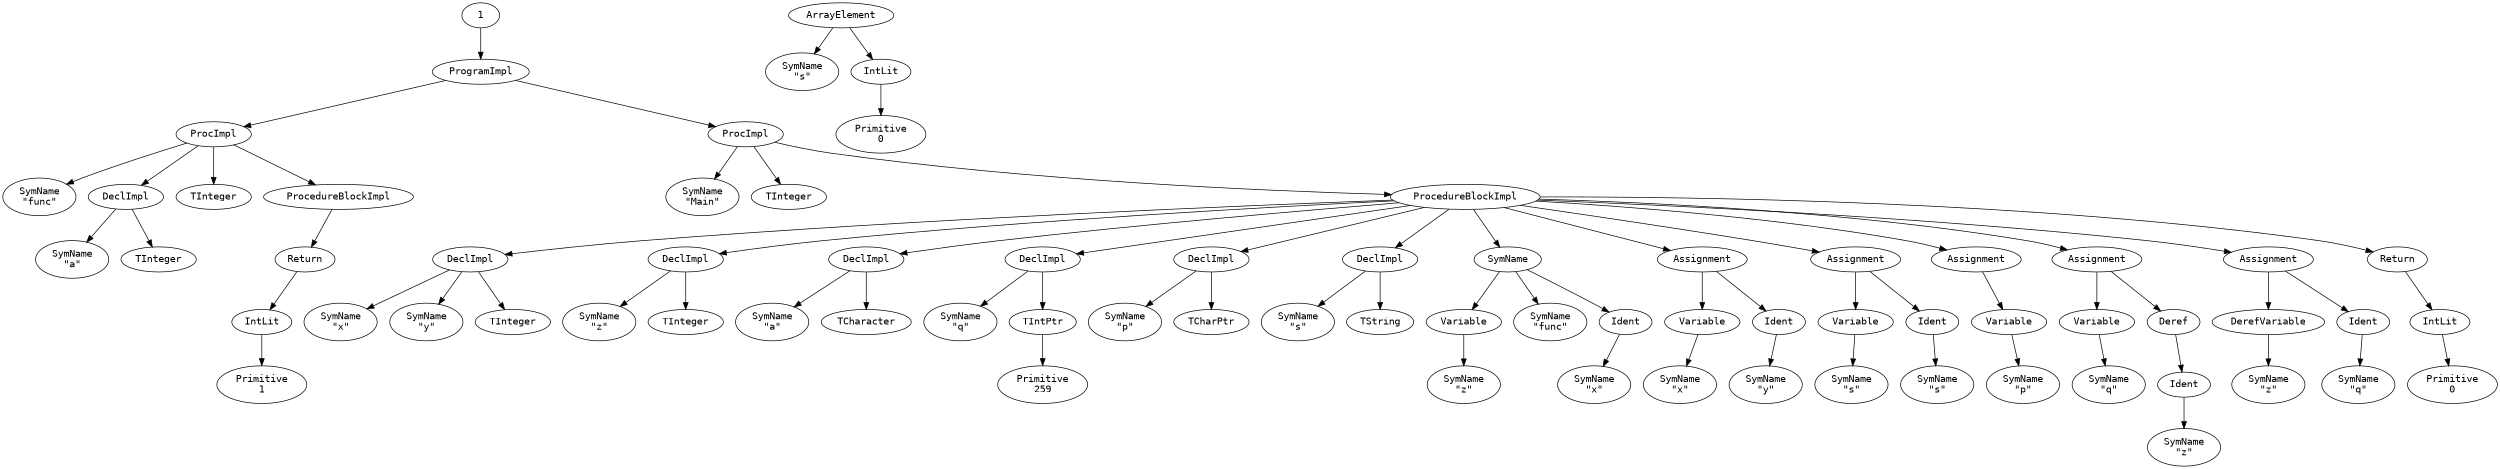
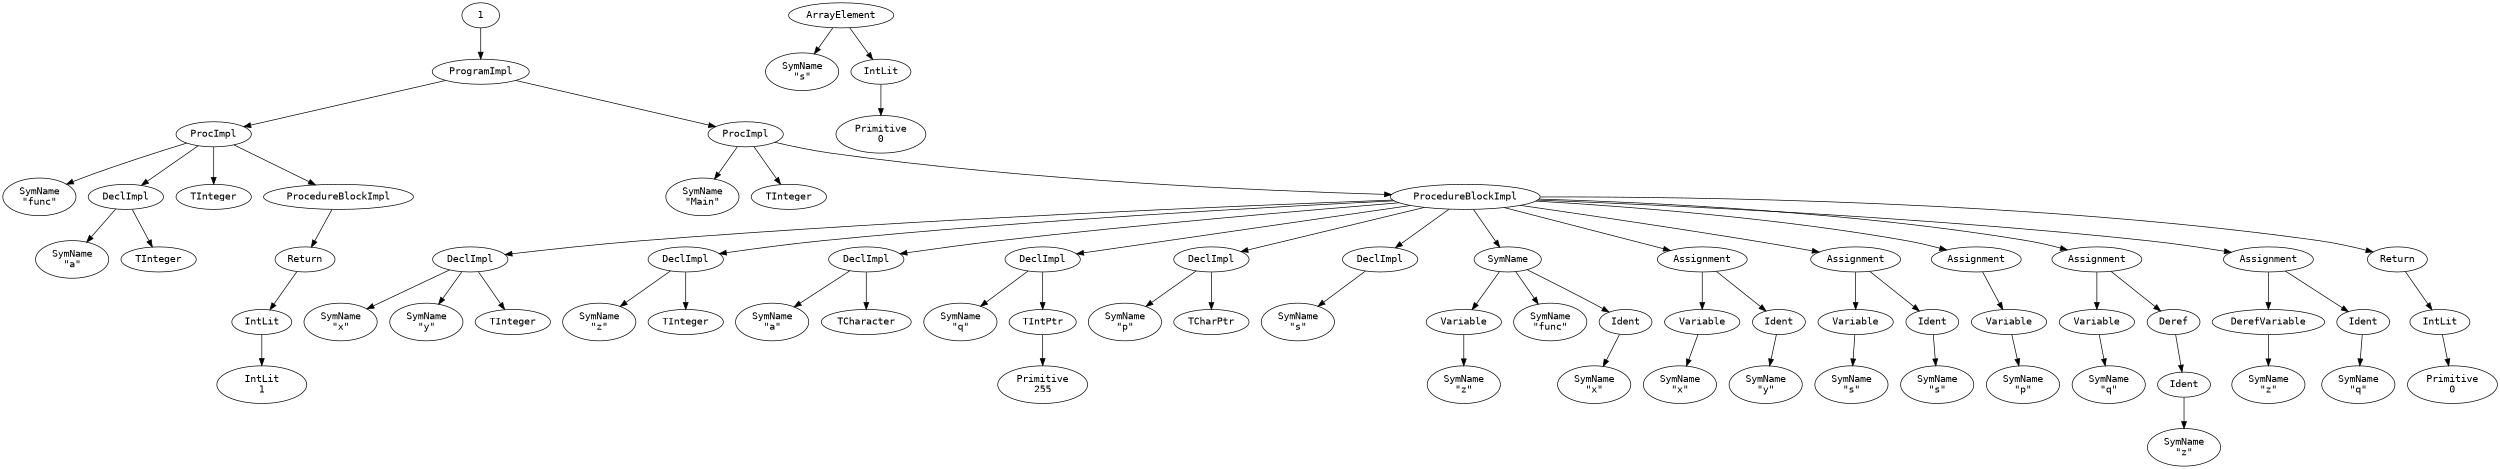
node "TString": removed
node "Primitive 1": label "Primitive 1" -> "IntLit 1"
node "Primitive 259": label "Primitive 259" -> "Primitive 255"
